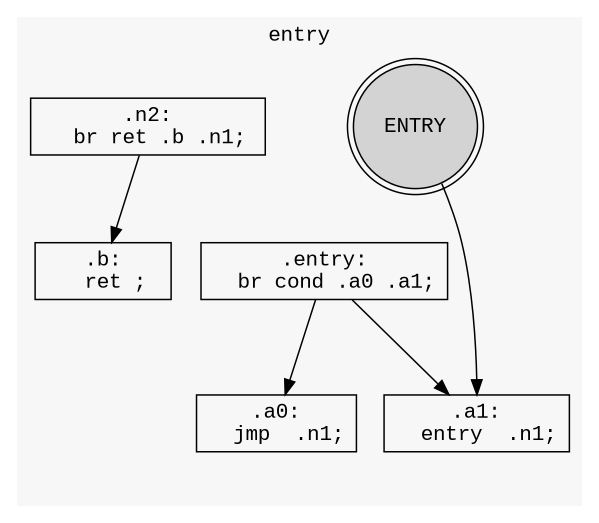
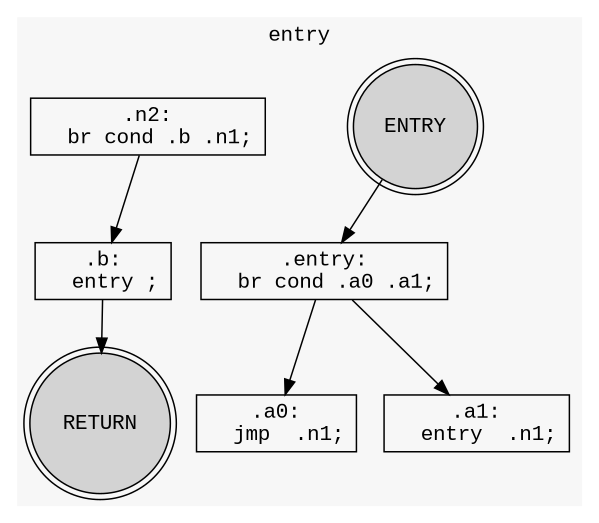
node ".n2: br ret .b .n1;": label ".n2: br ret .b .n1;" -> ".n2: br cond .b .n1;"
node ".b: ret ;": label ".b: ret ;" -> ".b: entry ;"
edge "ENTRY" -> ".a1: entry  .n1;": now "ENTRY" -> ".entry: br cond .a0 .a1;"
node "RETURN": added
